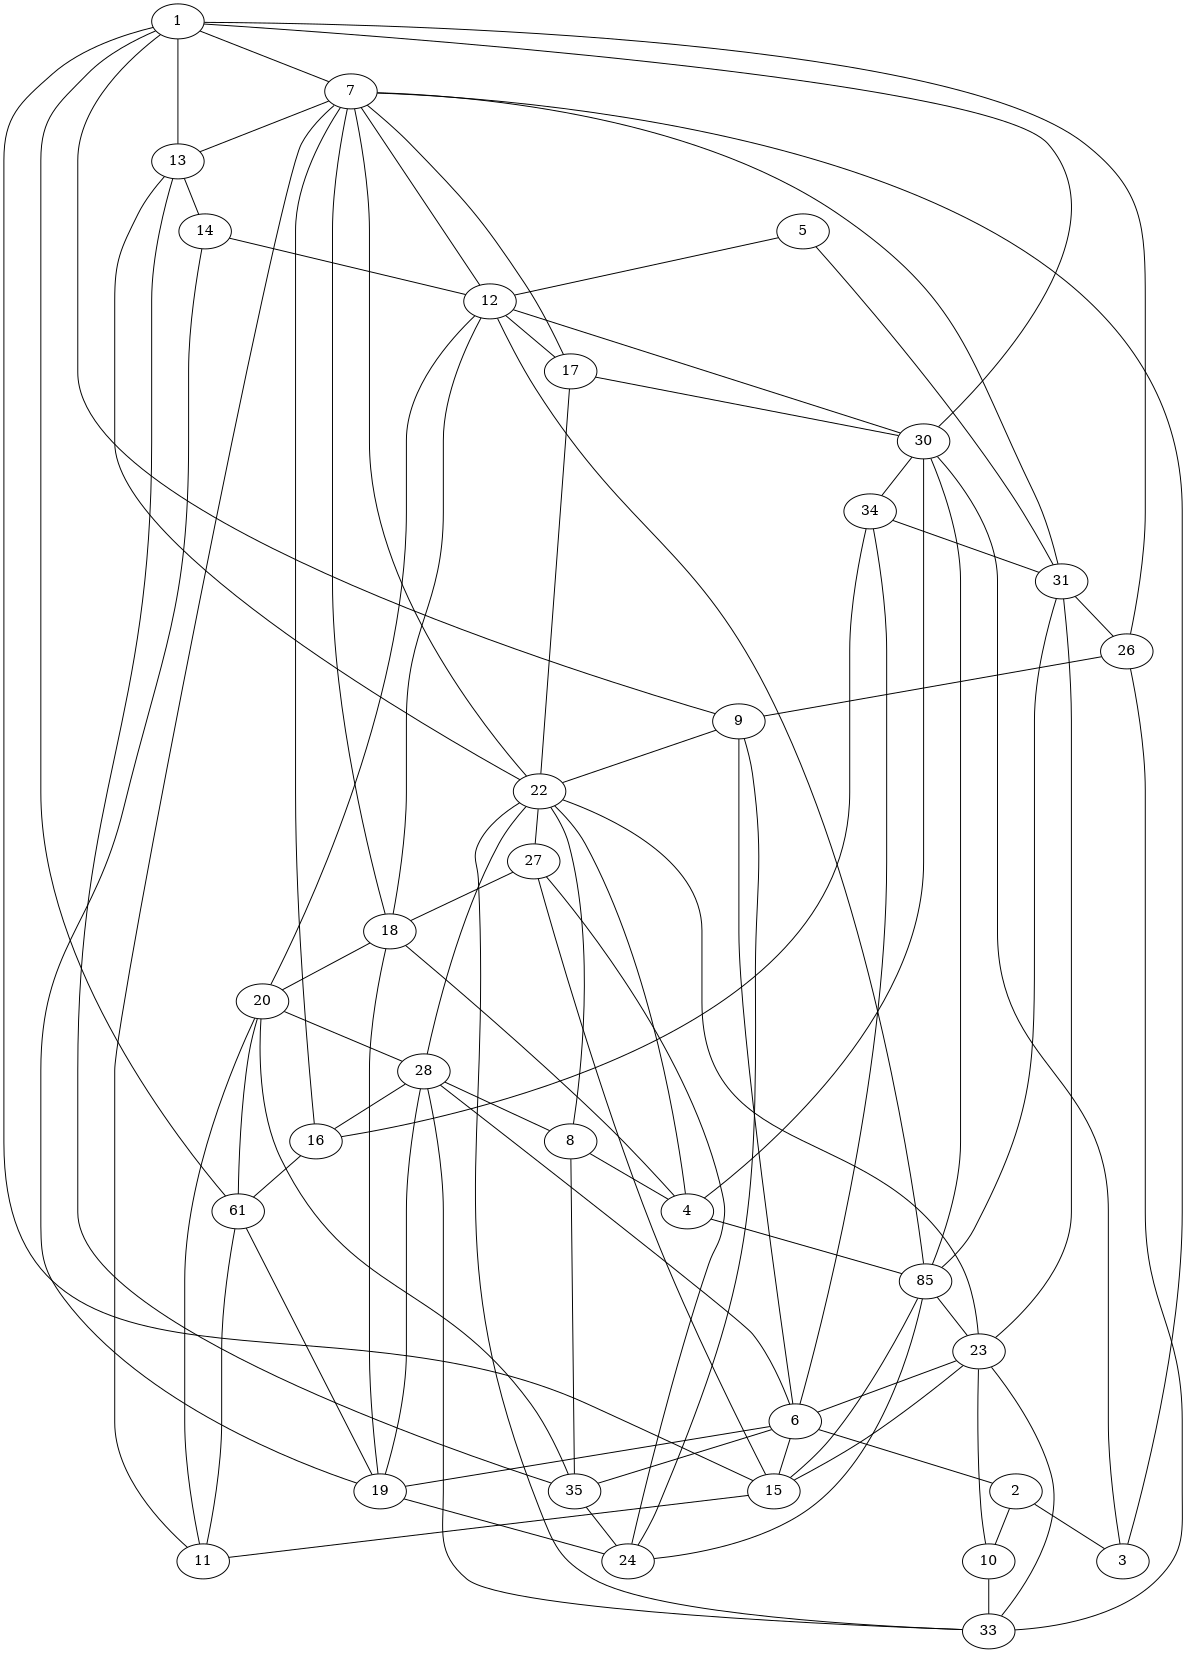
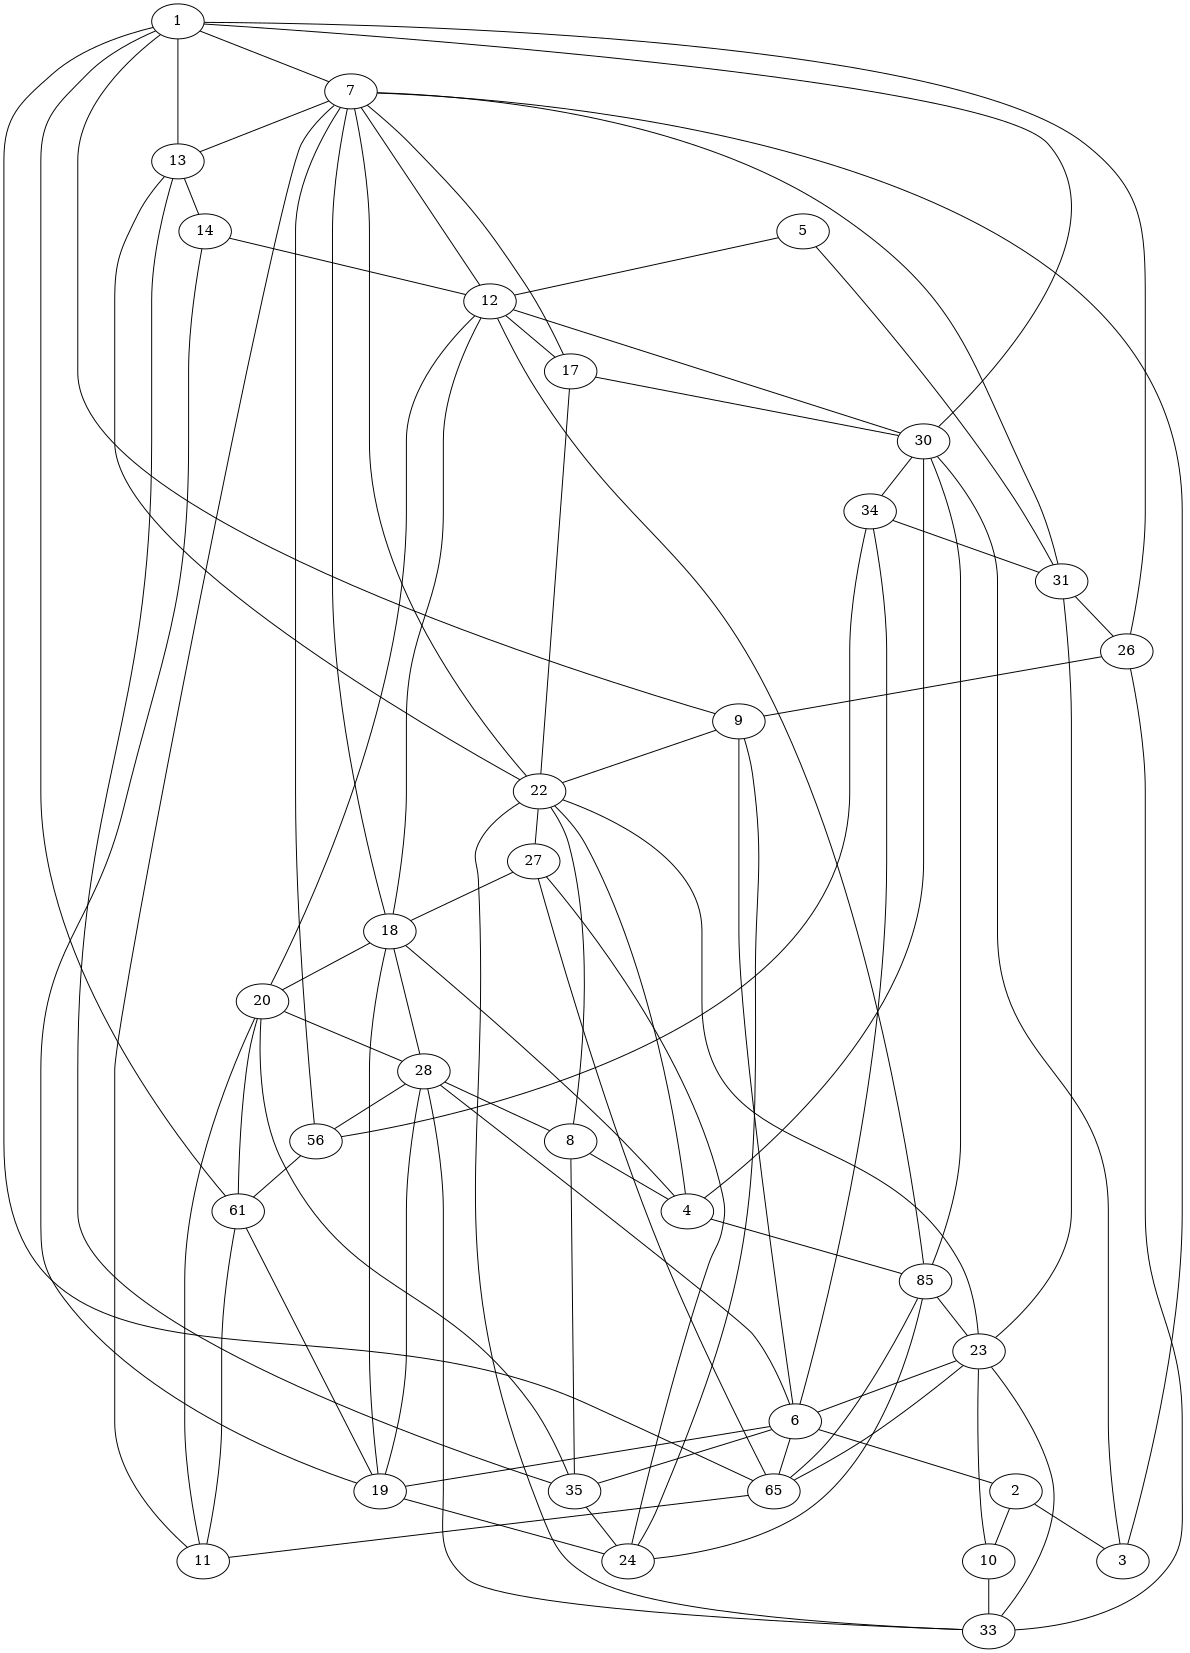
edge "22" -- "28": now "18" -- "28"
edge "31" -- "85": removed
node "16": label "16" -> "56"
node "15": label "15" -> "65"
